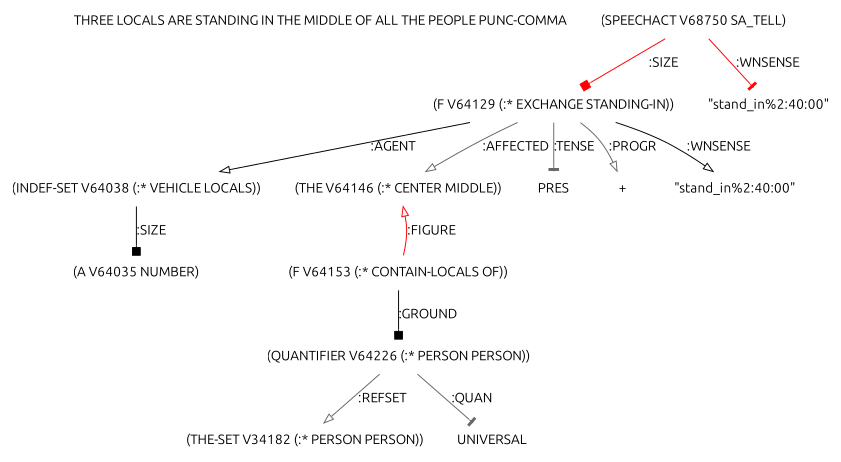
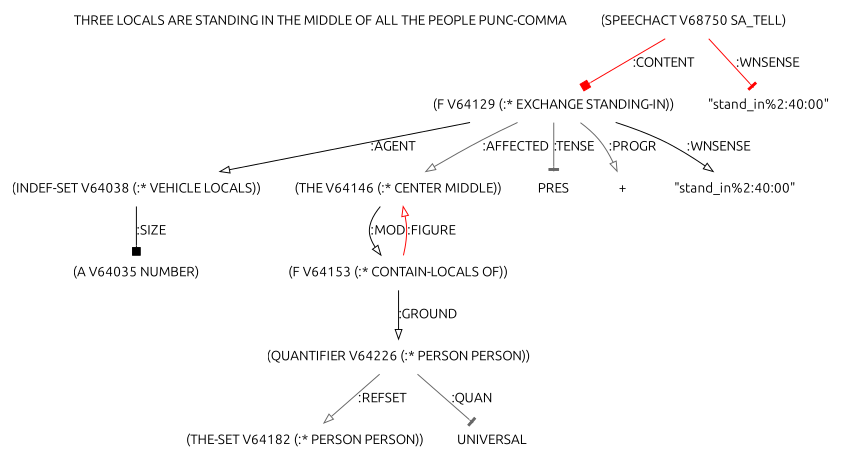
edge "(SPEECHACT V68750 SA_TELL)" -> "(F V64129 (:* EXCHANGE STANDING-IN))": label ":SIZE" -> ":CONTENT"
edge "(THE V64146 (:* CENTER MIDDLE))" -> "(F V64153 (:* CONTAIN-LOCALS OF))": added, label ":MOD"
edge "(F V64153 (:* CONTAIN-LOCALS OF))" -> "(QUANTIFIER V64226 (:* PERSON PERSON))": arrowhead box -> onormal
node "(THE-SET V34182 (:* PERSON PERSON))": label "(THE-SET V34182 (:* PERSON PERSON))" -> "(THE-SET V64182 (:* PERSON PERSON))"
